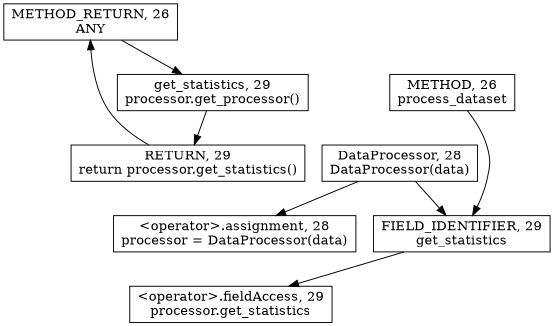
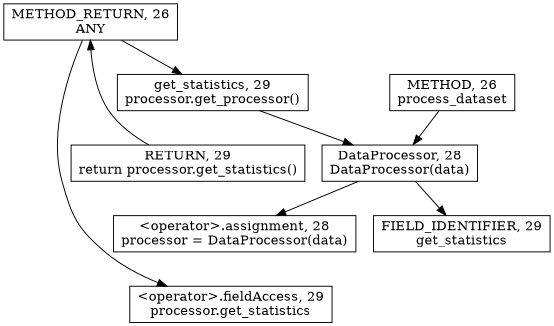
edge "get_statistics, 29" -> "RETURN, 29": now "get_statistics, 29" -> "DataProcessor, 28"
edge "METHOD, 26" -> "FIELD_IDENTIFIER, 29": now "METHOD, 26" -> "DataProcessor, 28"
edge "FIELD_IDENTIFIER, 29" -> "<operator>.fieldAccess, 29": now "METHOD_RETURN, 26" -> "<operator>.fieldAccess, 29"
